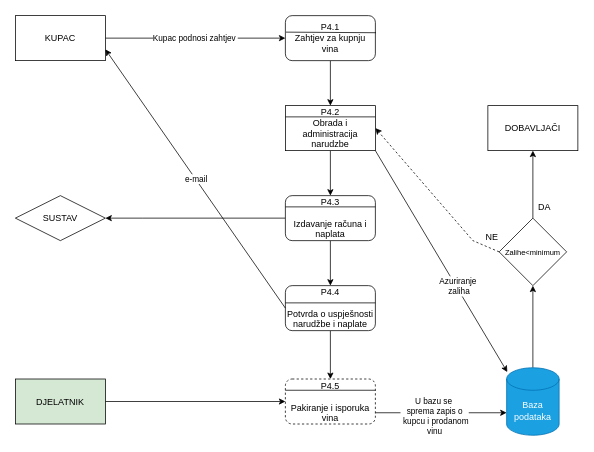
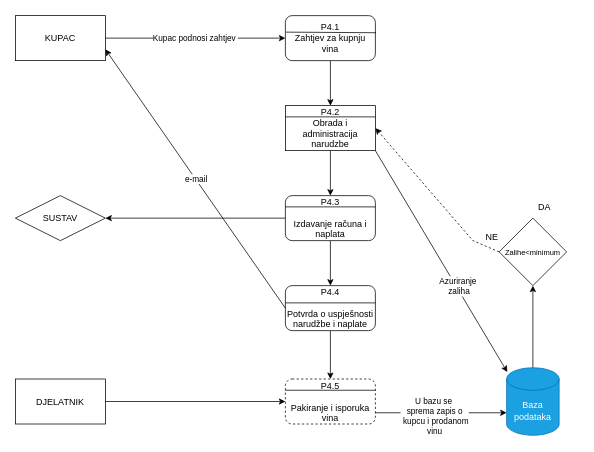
node "DOBAVLJAČI": removed
edge "Zalihe<minimum" -> "DOBAVLJAČI": removed
node "DJELATNIK": fillcolor #d5e8d4 -> #ffffff
